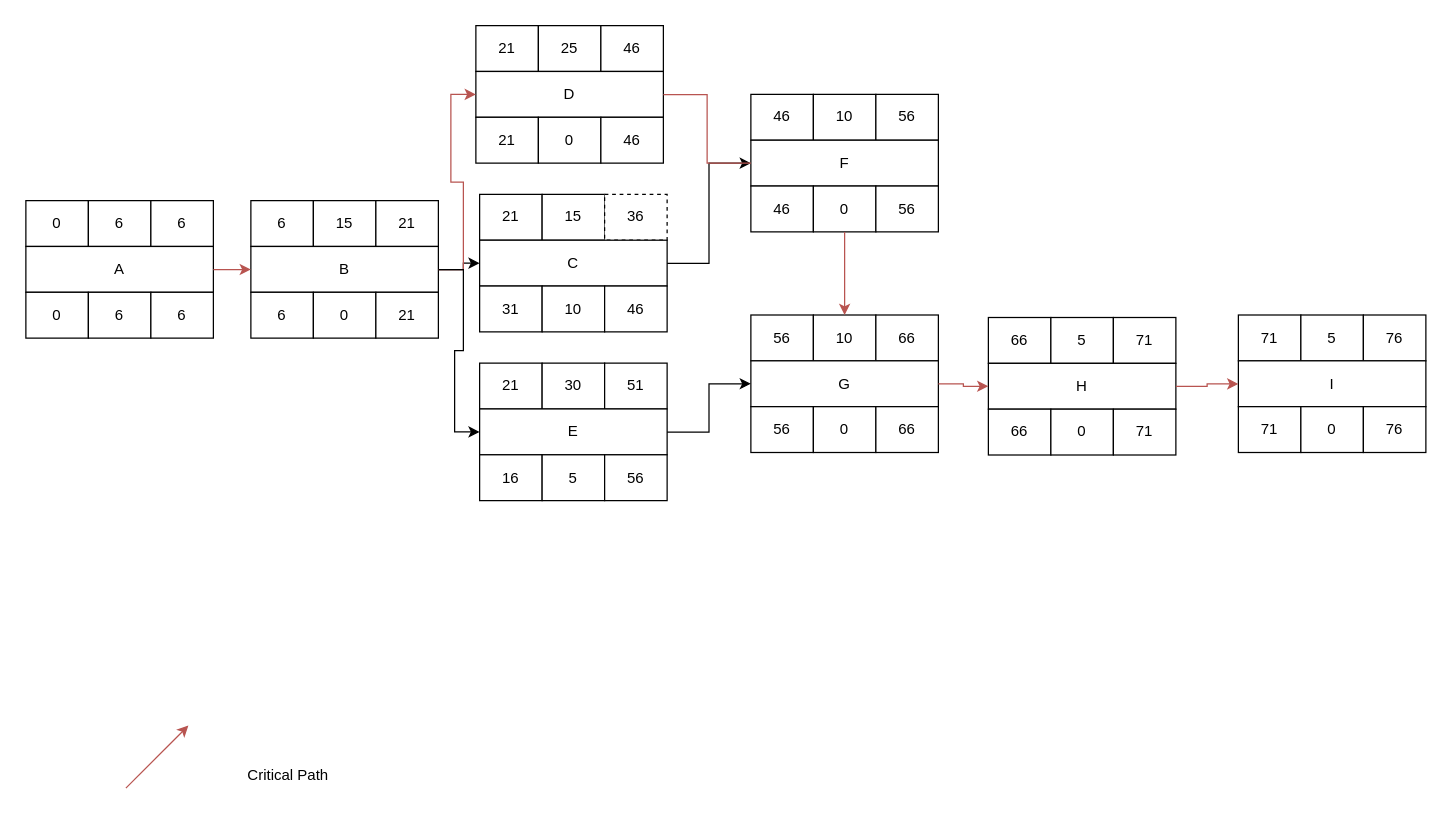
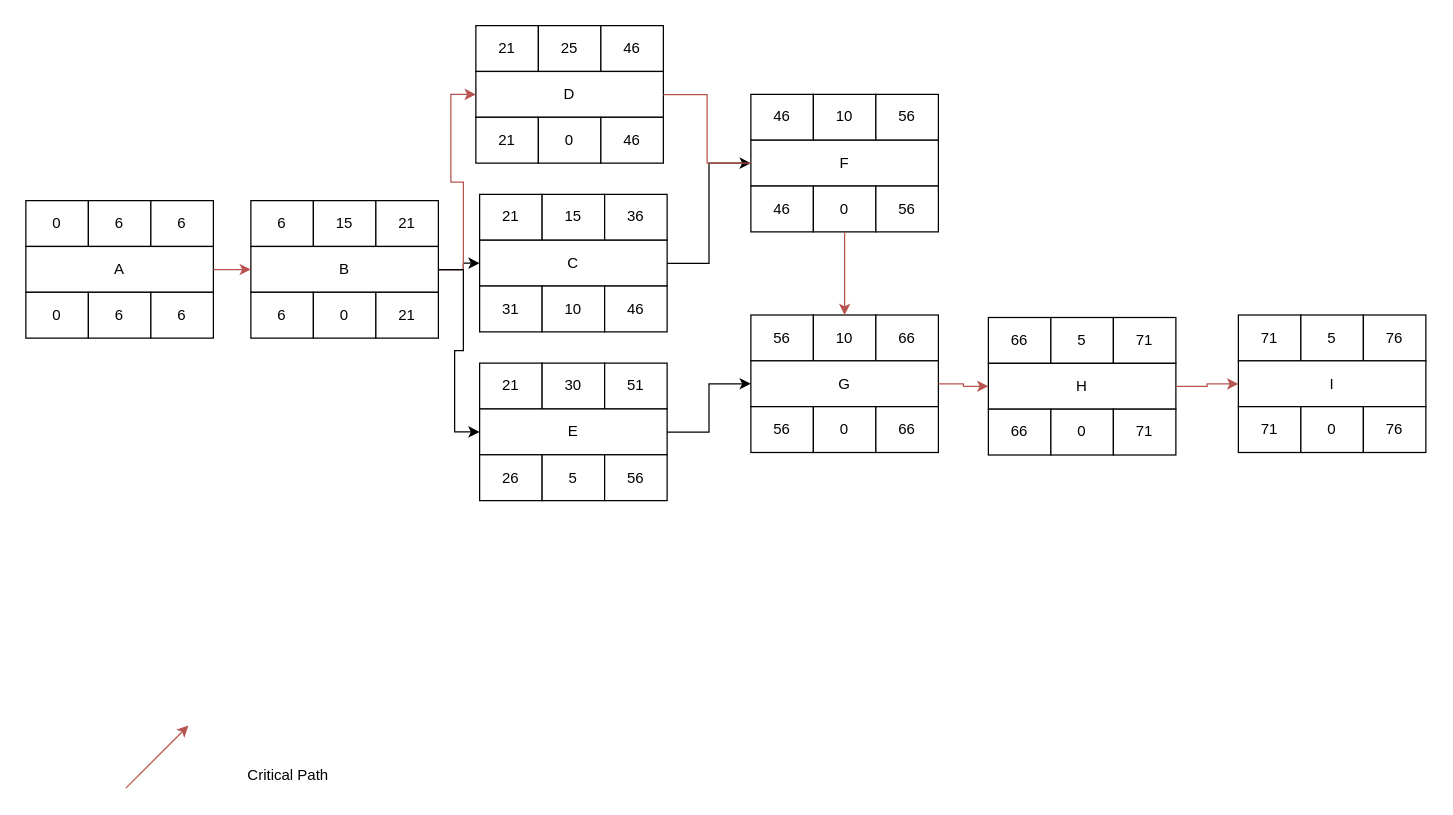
node "36": style dashed -> solid
node "16": label "16" -> "26"
